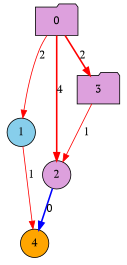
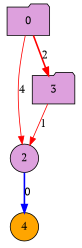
edge "0" -> "2": style bold -> solid
node "1": removed
